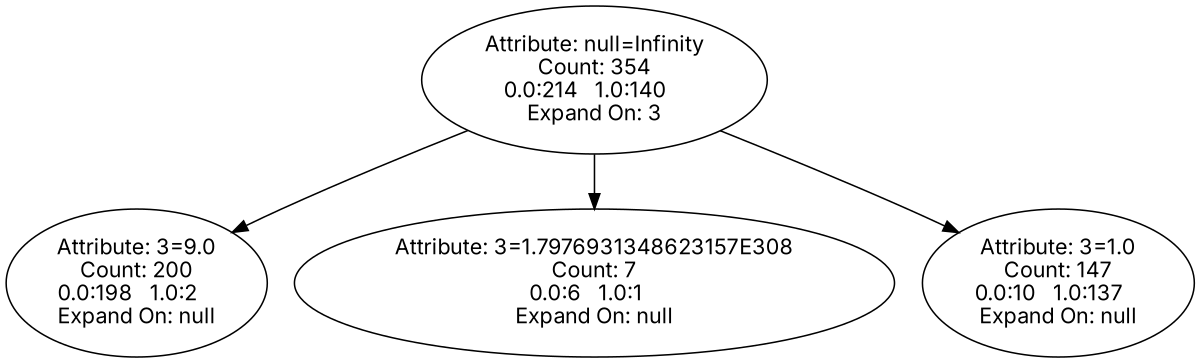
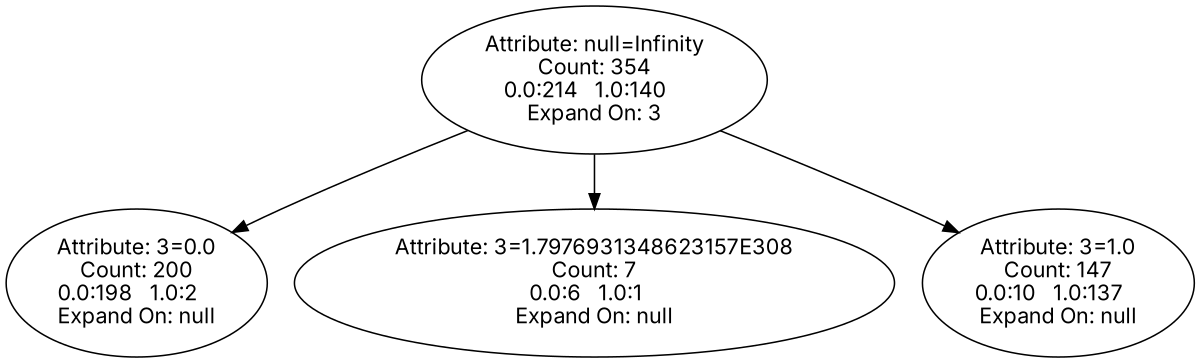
node "Attribute: 3=9.0 Count: 200 0.0:198   1.0:2 Expand On: null": label "Attribute: 3=9.0 Count: 200 0.0:198   1.0:2 Expand On: null" -> "Attribute: 3=0.0 Count: 200 0.0:198   1.0:2 Expand On: null"
